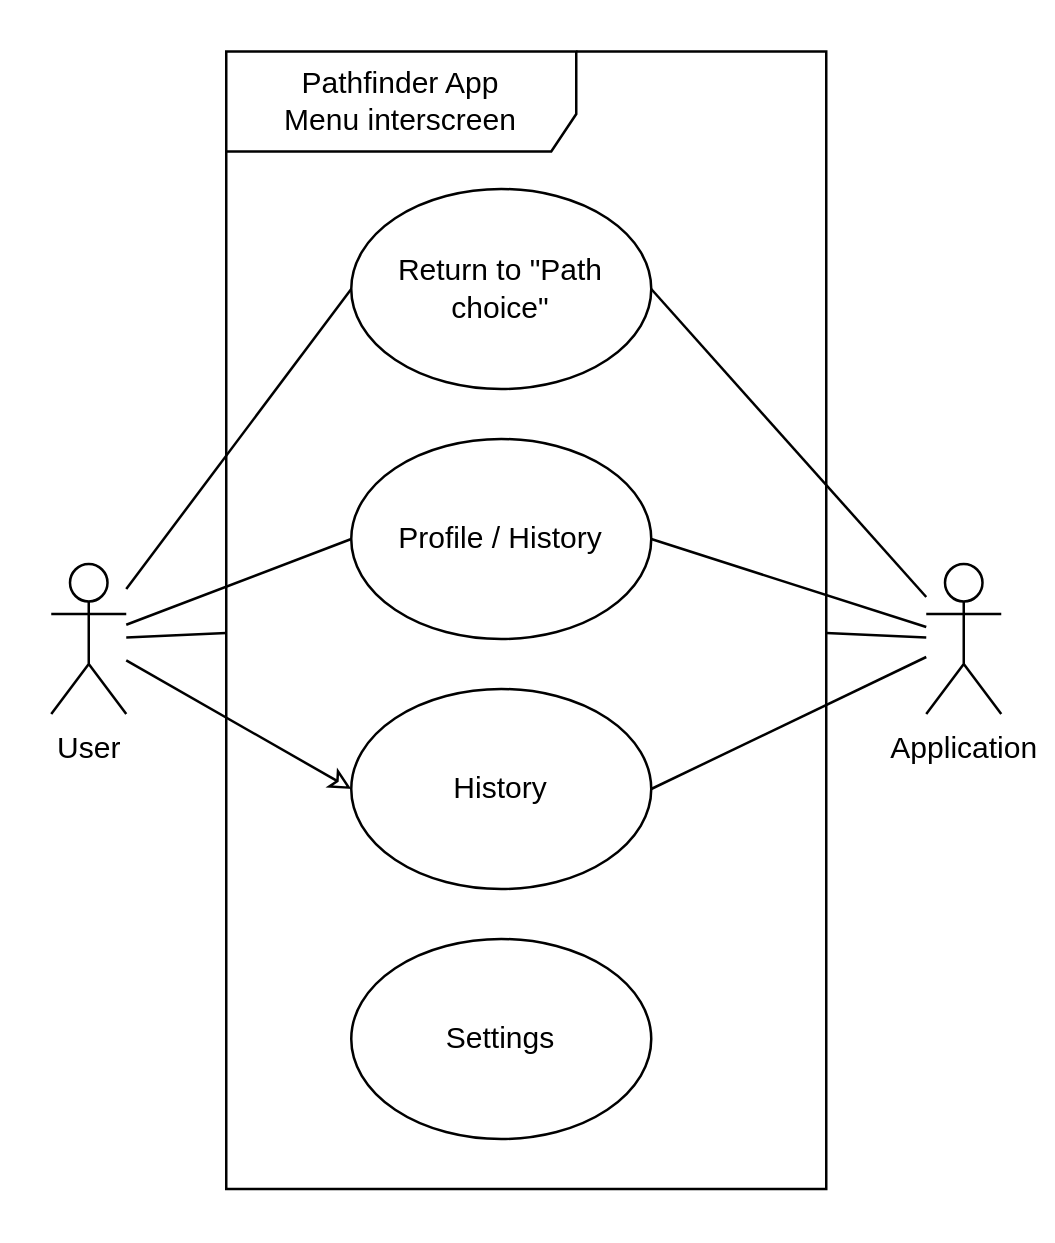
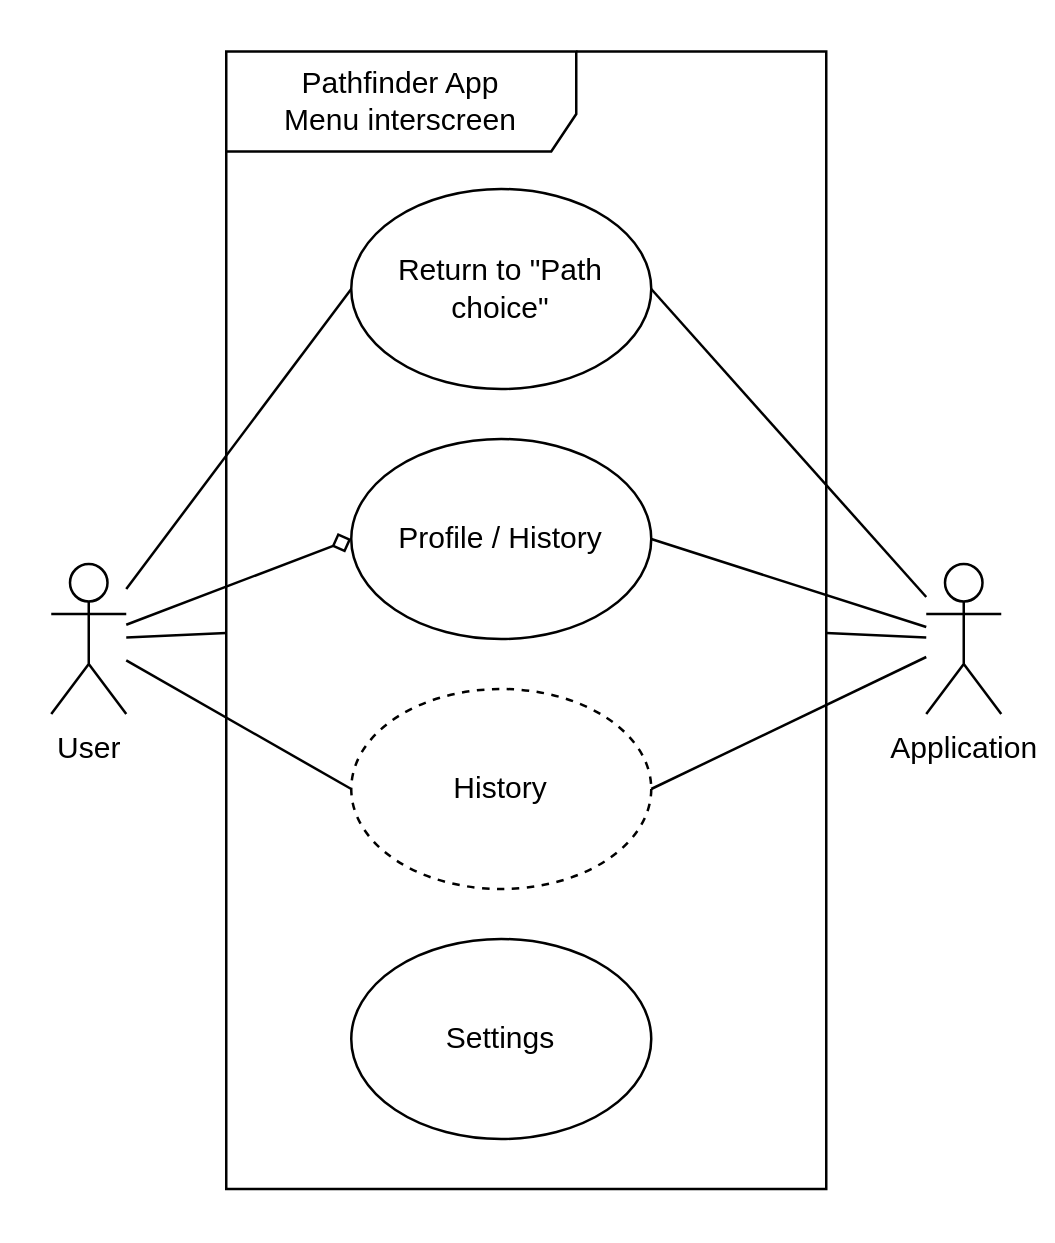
edge "Profile / History" -- "User": arrowhead none -> diamond
edge "User" -> "History": arrowhead classic -> none
node "History": style solid -> dashed
